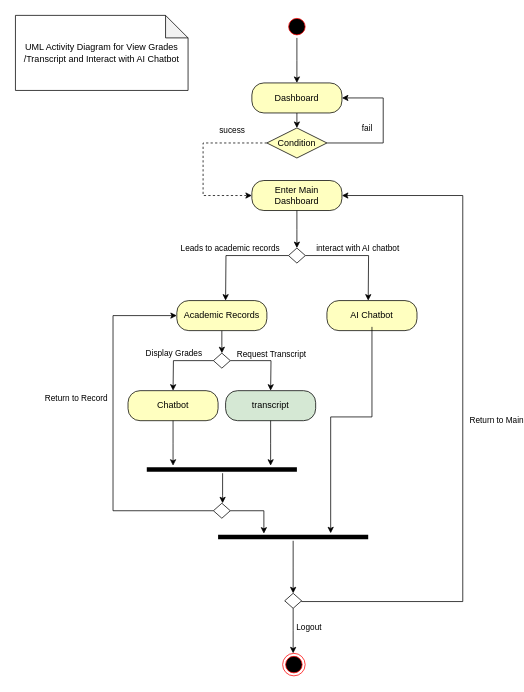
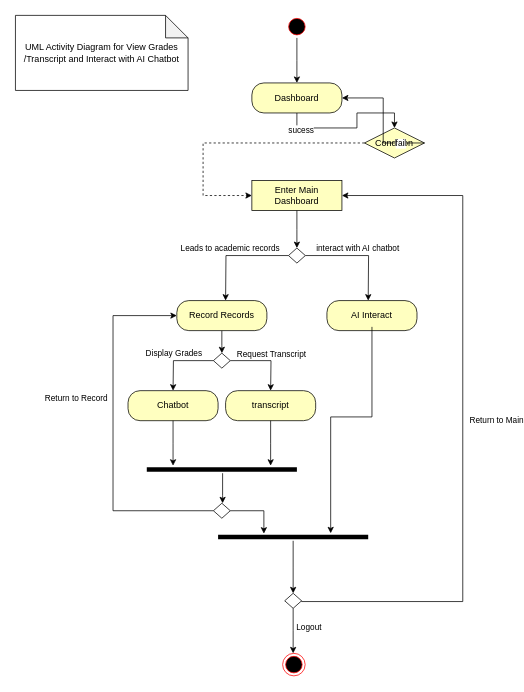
node "Condition": moved (297, 143) -> (394, 143)
node "Enter Main Dashboard": shape rounded rectangle -> rectangle
node "Academic Records": label "Academic Records" -> "Record Records"
node "AI Chatbot": label "AI Chatbot" -> "AI Interact"
node "transcript": fillcolor #d5e8d4 -> #ffffc0
